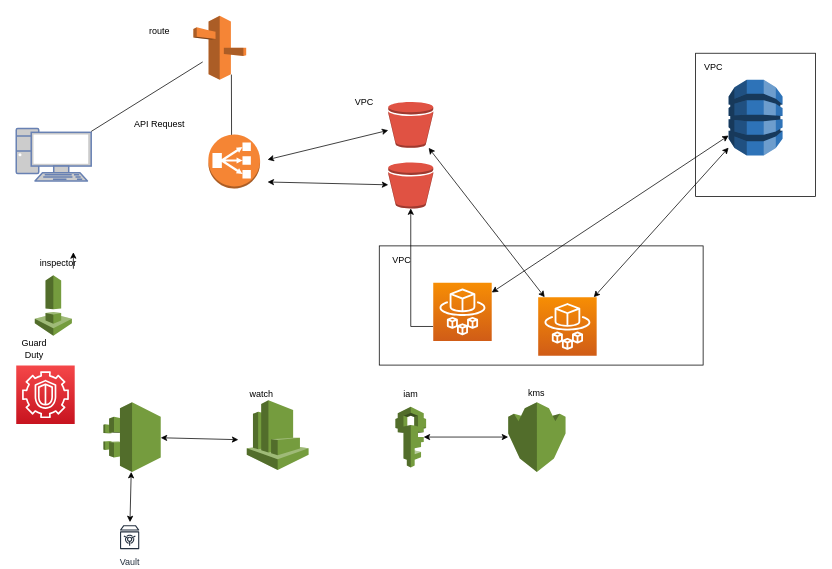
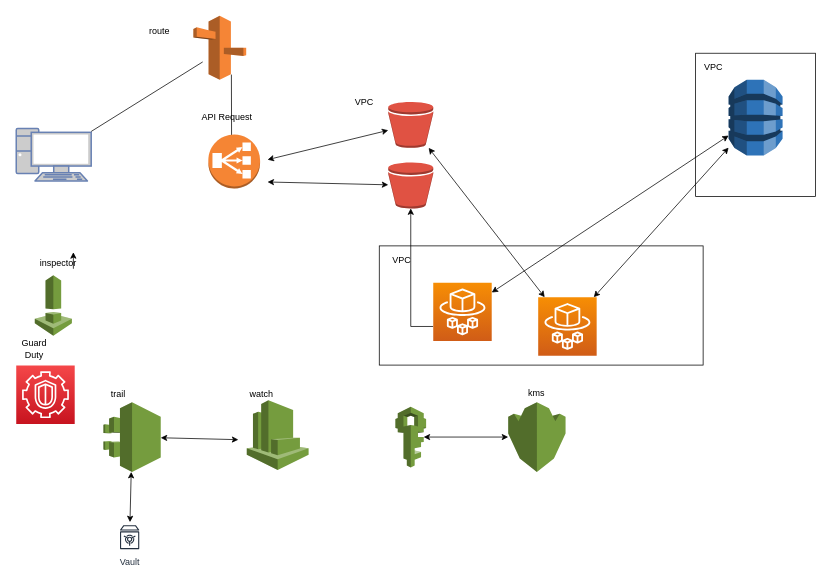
node "API Request": moved (159, 125) -> (227, 117)
node "trail": added
node "iam": removed
